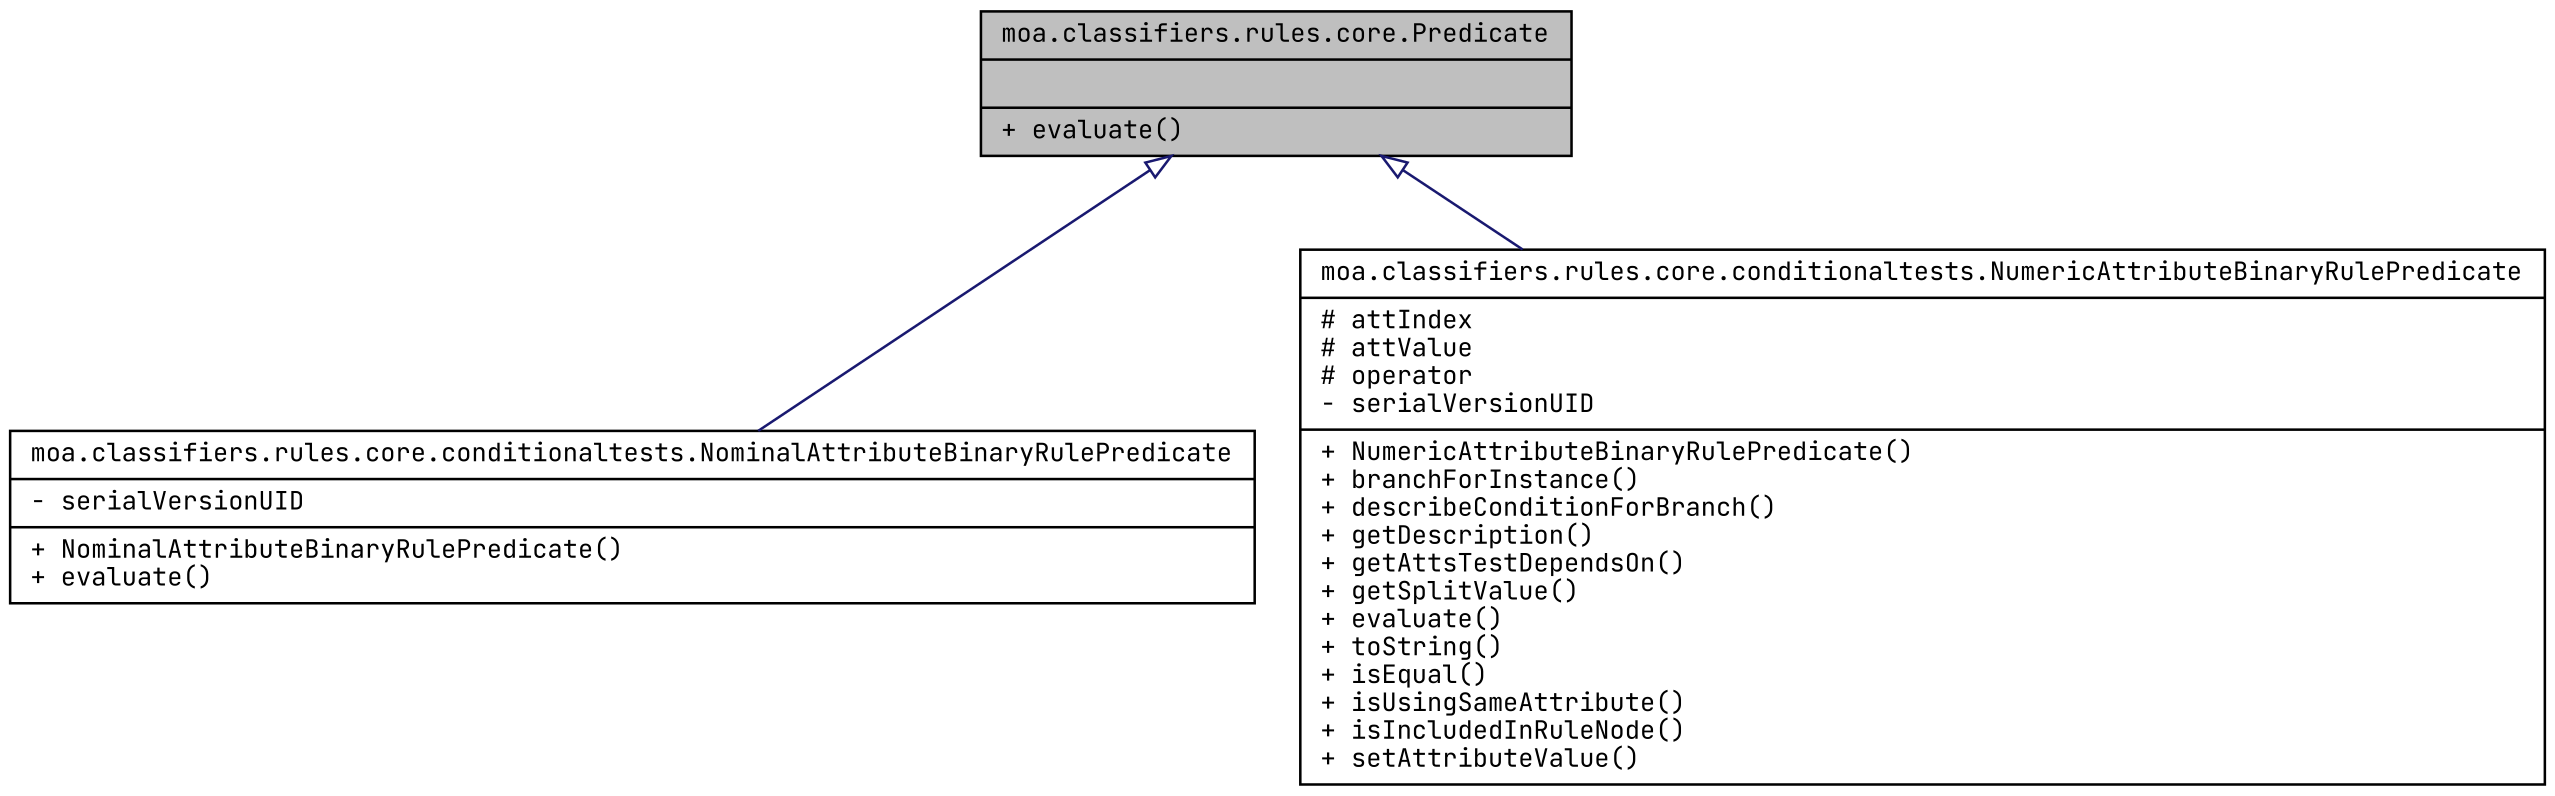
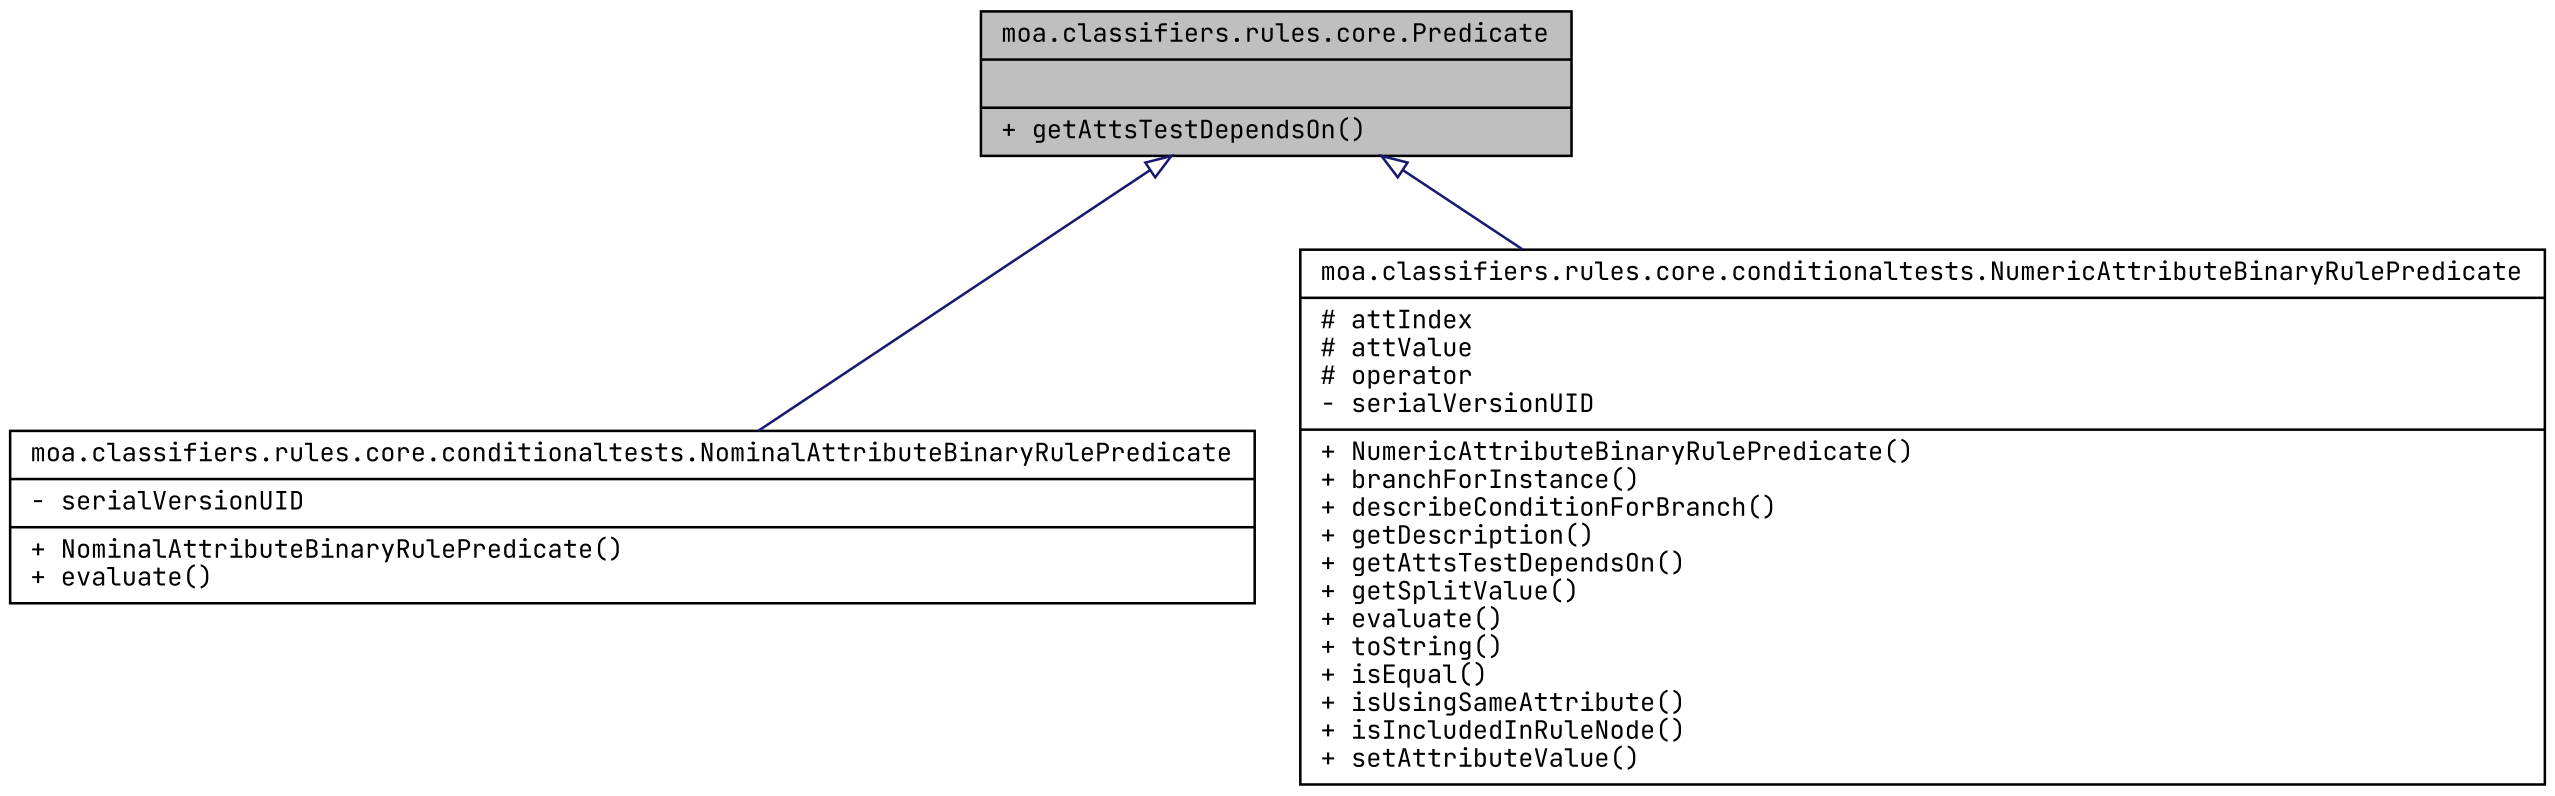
node "moa.classifiers.rules.core.Predicate": text "+ evaluate()" -> "+ getAttsTestDependsOn()"
